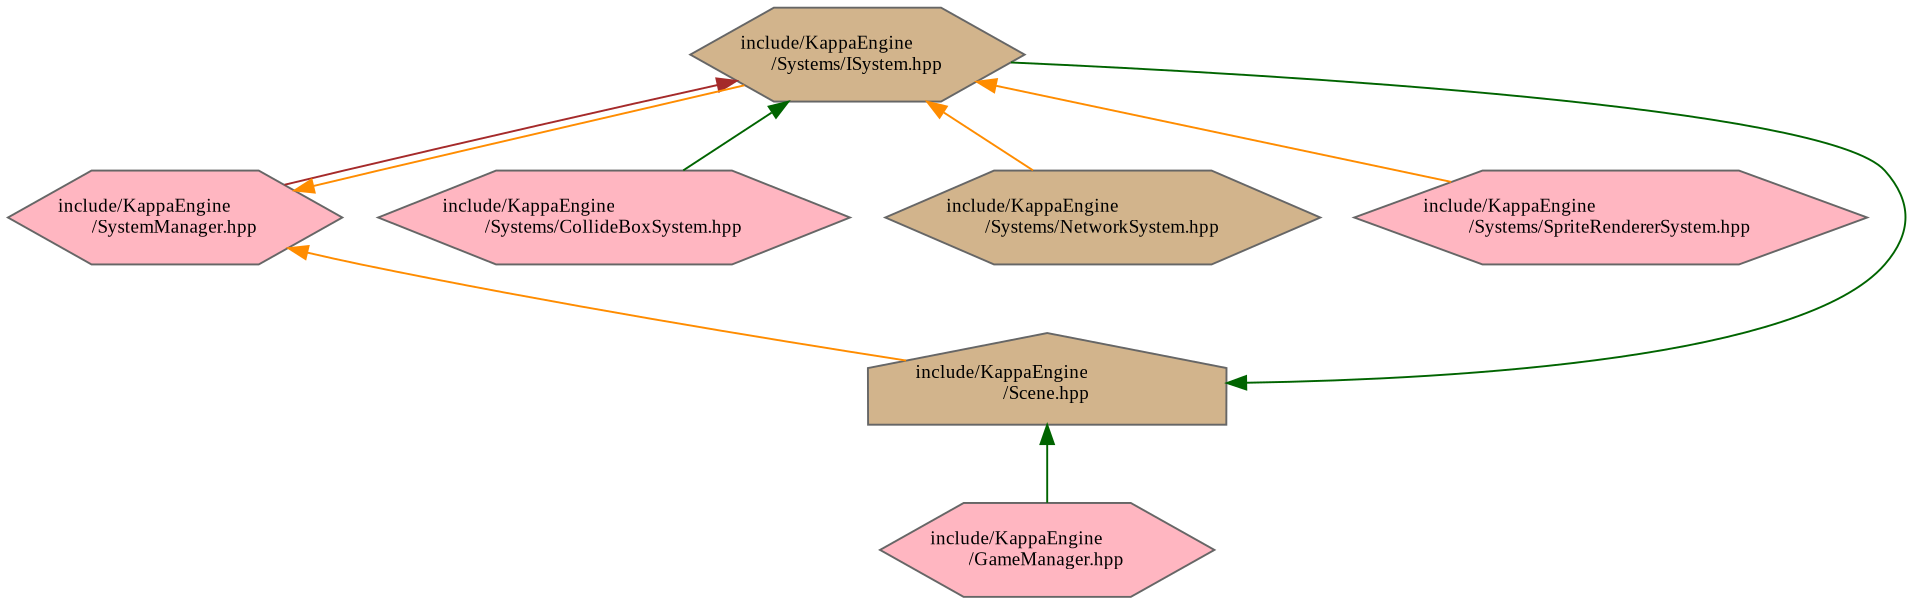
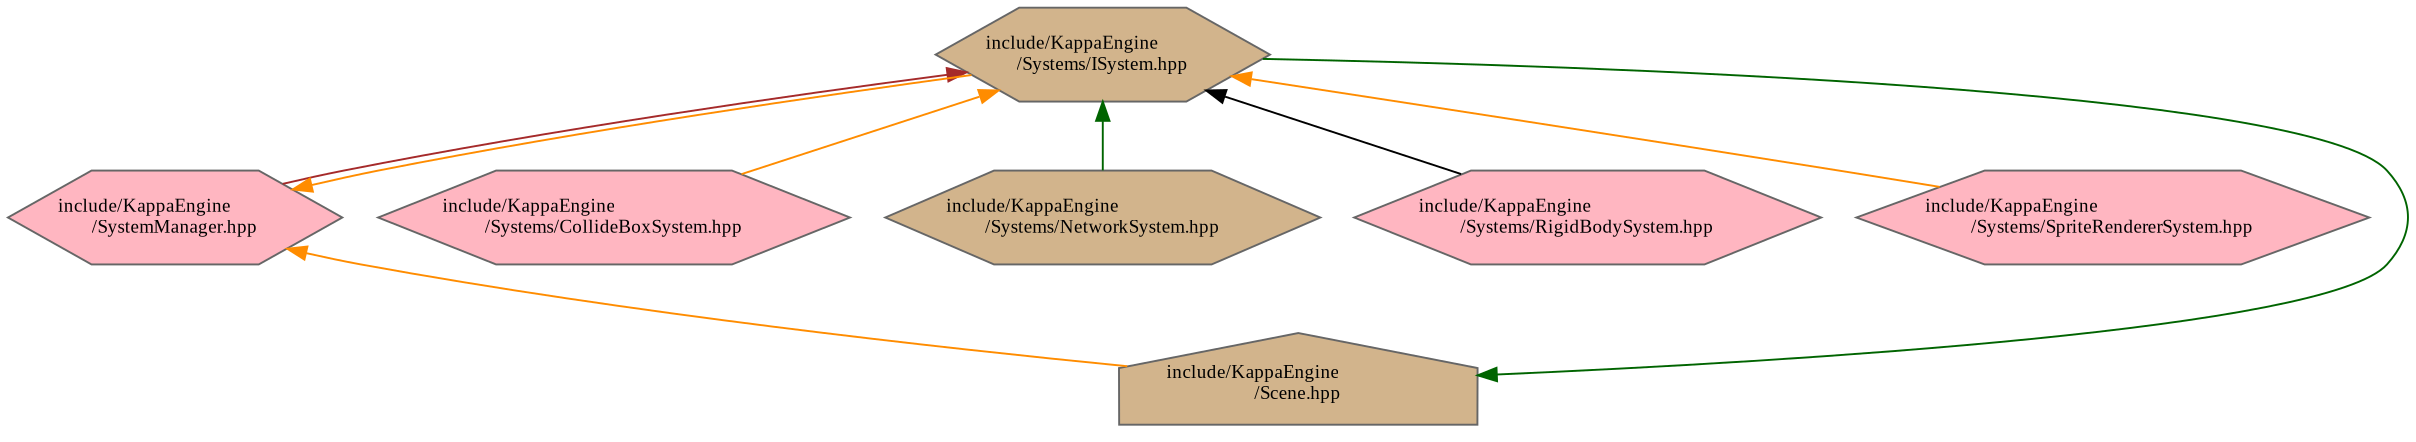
edge "include/KappaEngine /Systems/CollideBoxSystem.hpp" -> "include/KappaEngine /Systems/ISystem.hpp": color darkgreen -> darkorange
edge "include/KappaEngine /Systems/NetworkSystem.hpp" -> "include/KappaEngine /Systems/ISystem.hpp": color darkorange -> darkgreen
node "include/KappaEngine /Systems/RigidBodySystem.hpp": added
node "include/KappaEngine /GameManager.hpp": removed
